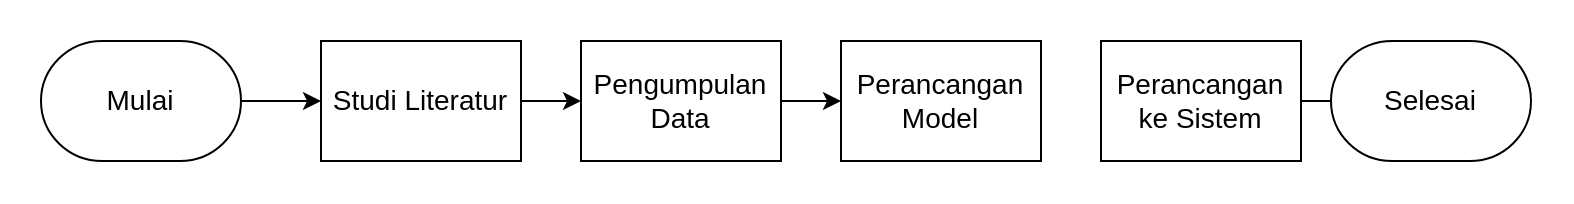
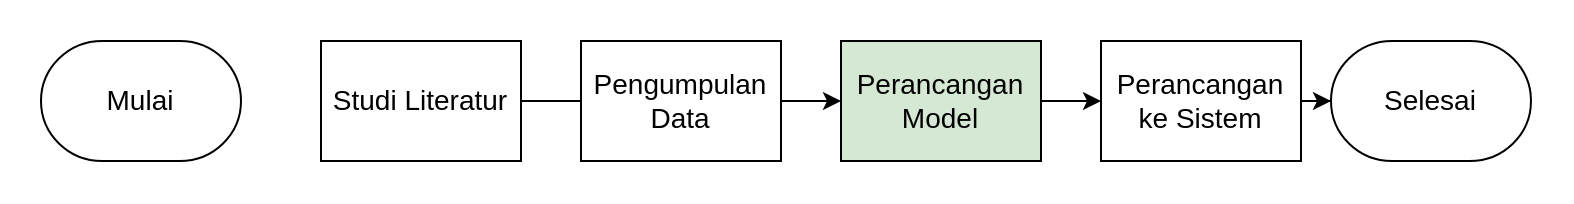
edge "Mulai" -> "Studi Literatur": removed
edge "Studi Literatur" -> "Pengumpulan Data": arrowhead classic -> none
node "Perancangan Model": fillcolor #ffffff -> #d5e8d4
edge "Perancangan Model" -> "Perancangan ke Sistem": added
edge "Perancangan ke Sistem" -- "Selesai": arrowhead none -> classic
